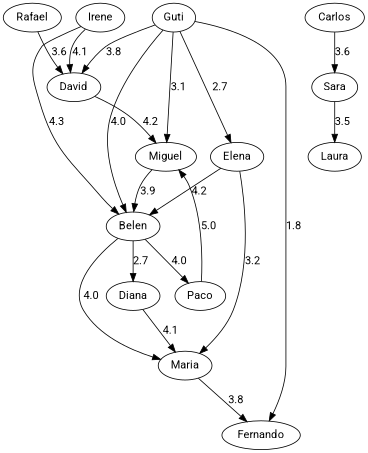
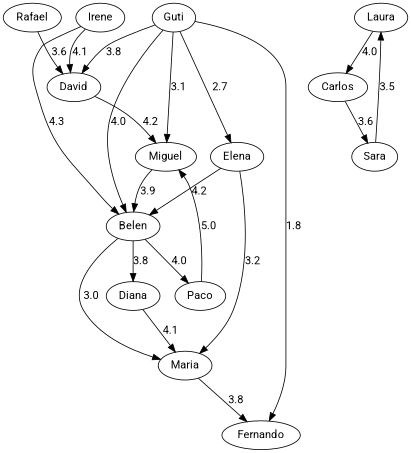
edge "Laura" -> "Carlos": added, label "4.0"
edge "Belen" -> "Diana": label "2.7" -> "3.8"
edge "Belen" -> "Maria": label "4.0" -> "3.0"
